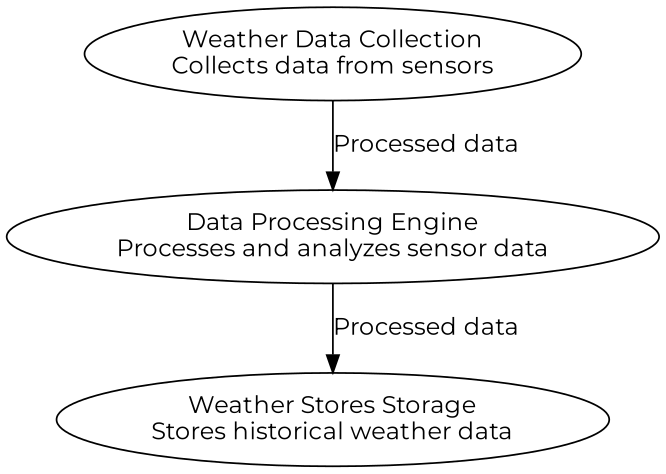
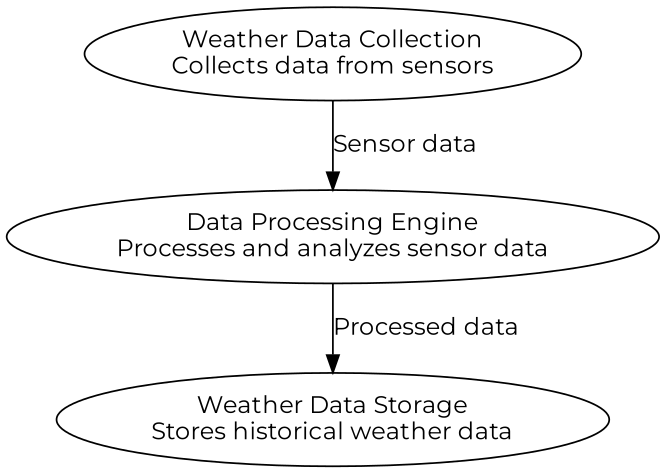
edge "Weather Data Collection Collects data from sensors" -> "Data Processing Engine Processes and analyzes sensor data": label "Processed data" -> "Sensor data"
node "Weather Stores Storage Stores historical weather data": label "Weather Stores Storage Stores historical weather data" -> "Weather Data Storage Stores historical weather data"
